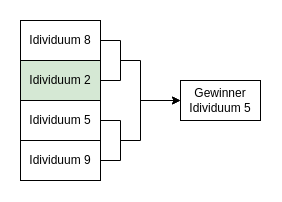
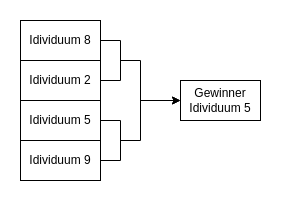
node "Idividuum 2": fillcolor #d5e8d4 -> #ffffff
